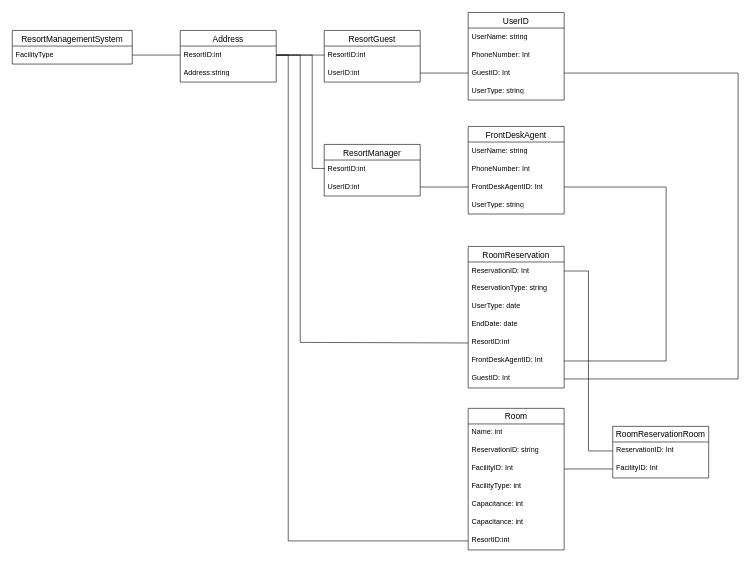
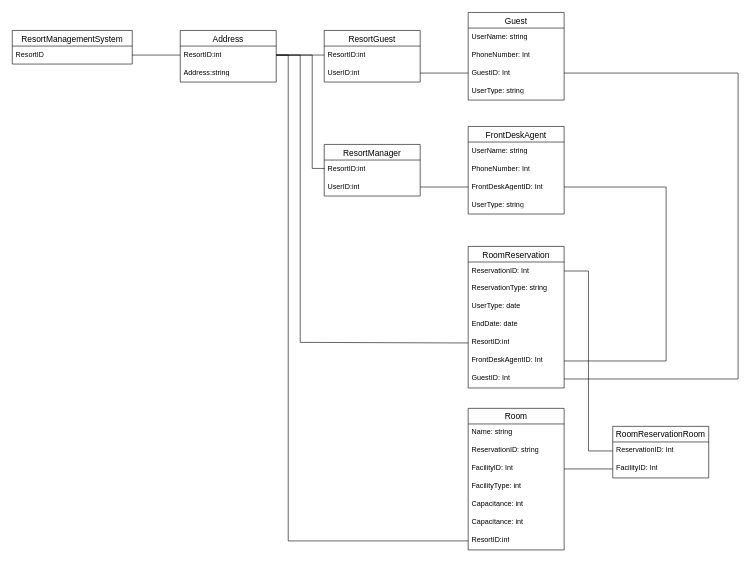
node "UserID": label "UserID" -> "Guest"
node "FacilityType": label "FacilityType" -> "ResortID"
node "Name: int": label "Name: int" -> "Name: string"
